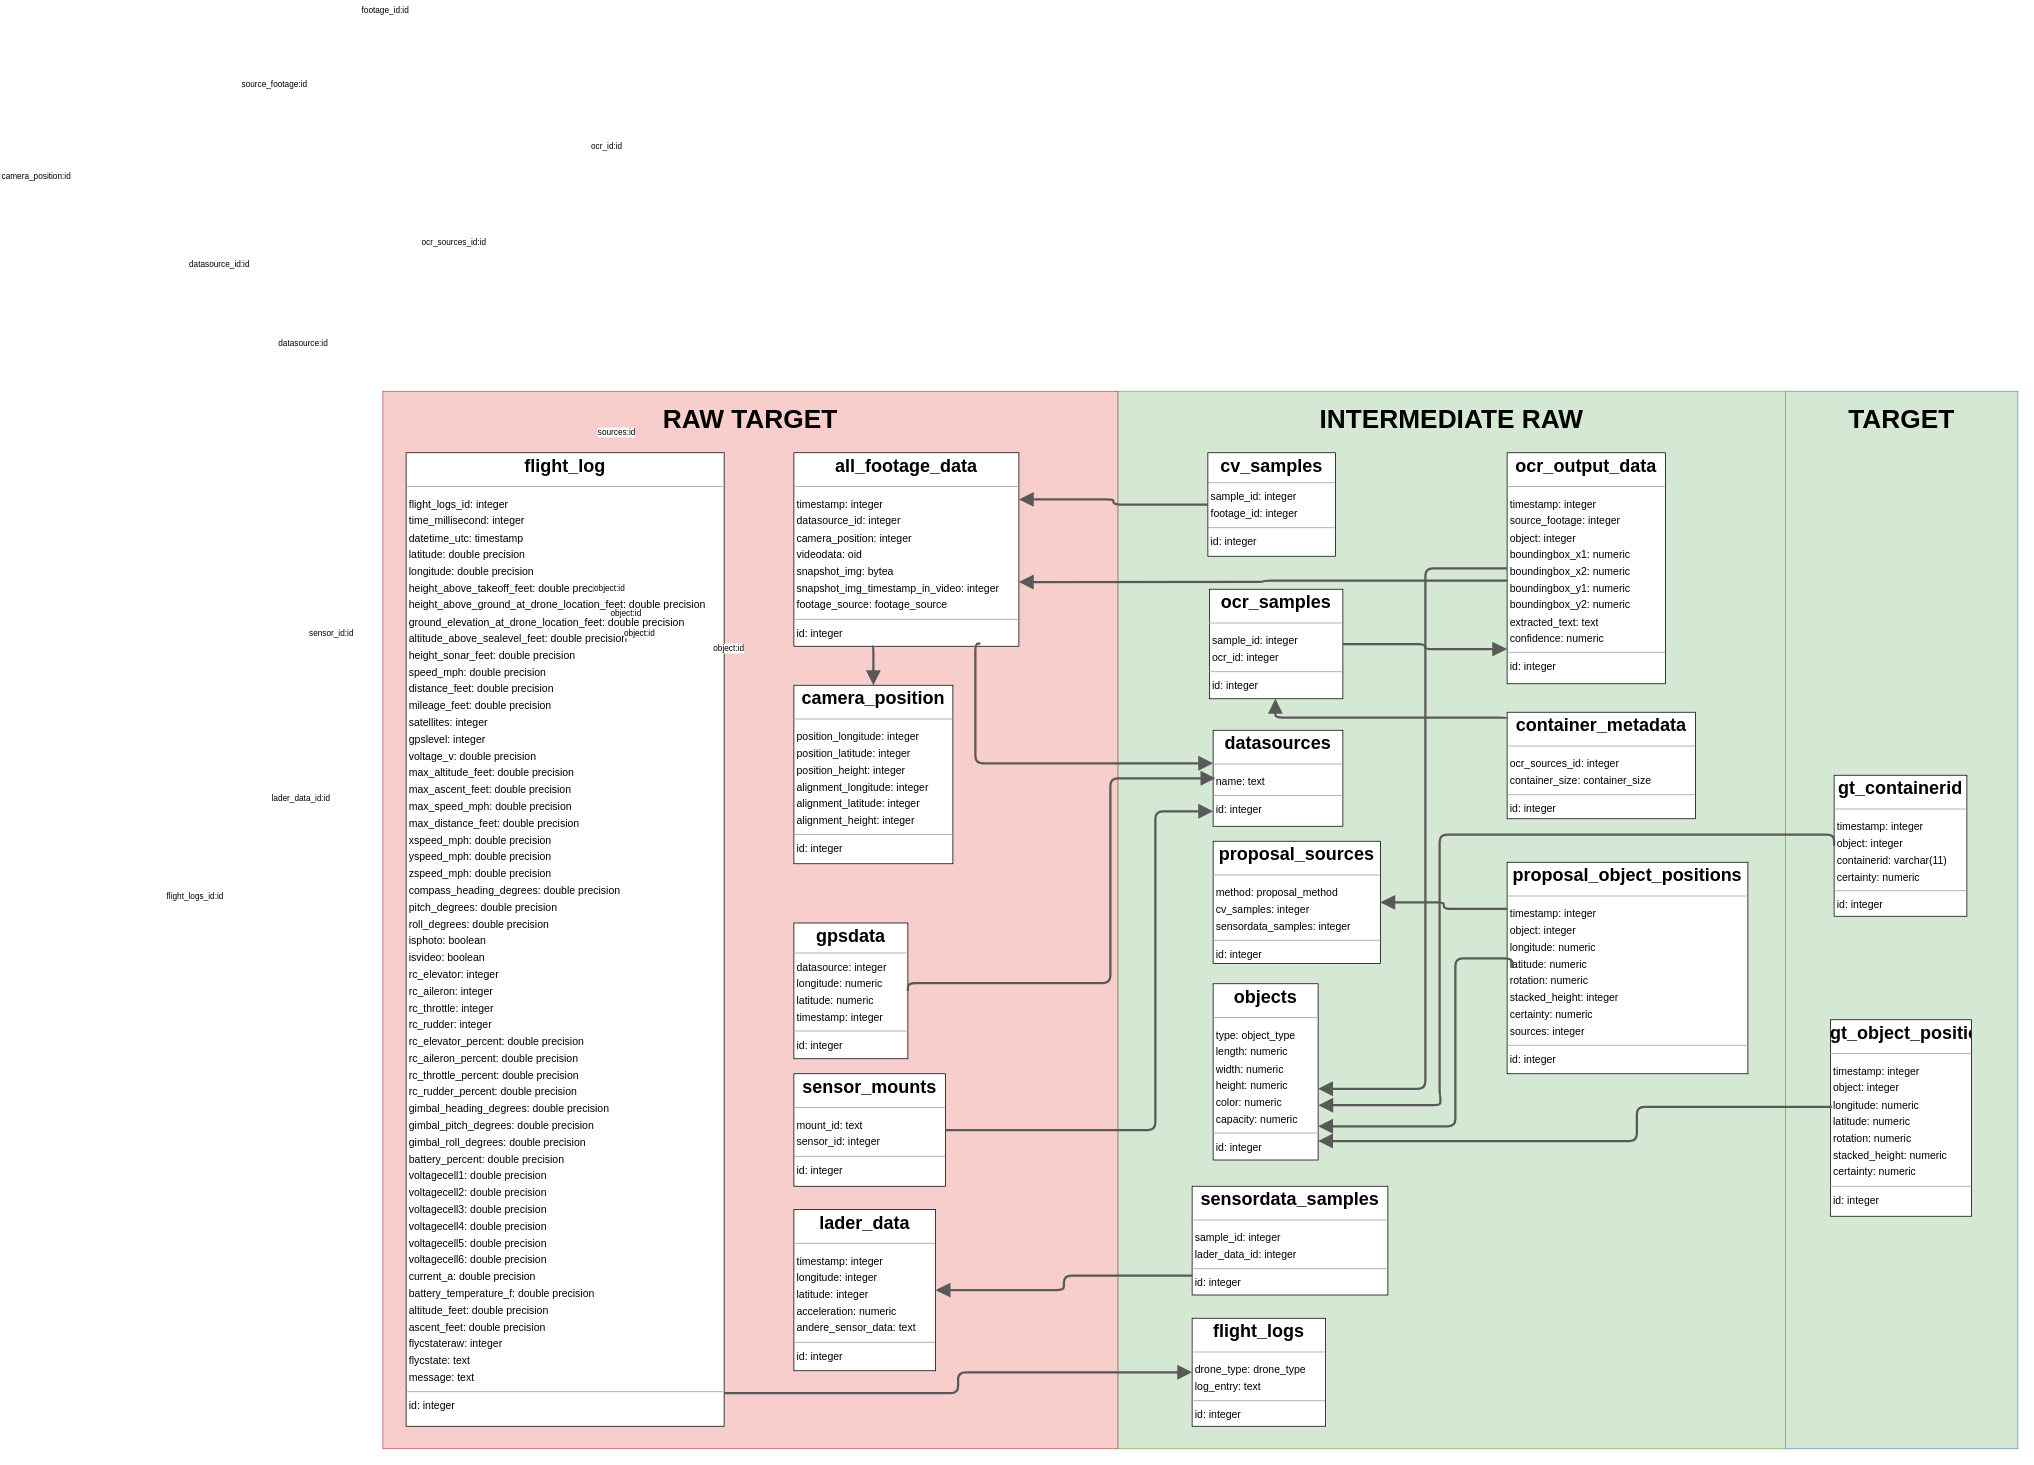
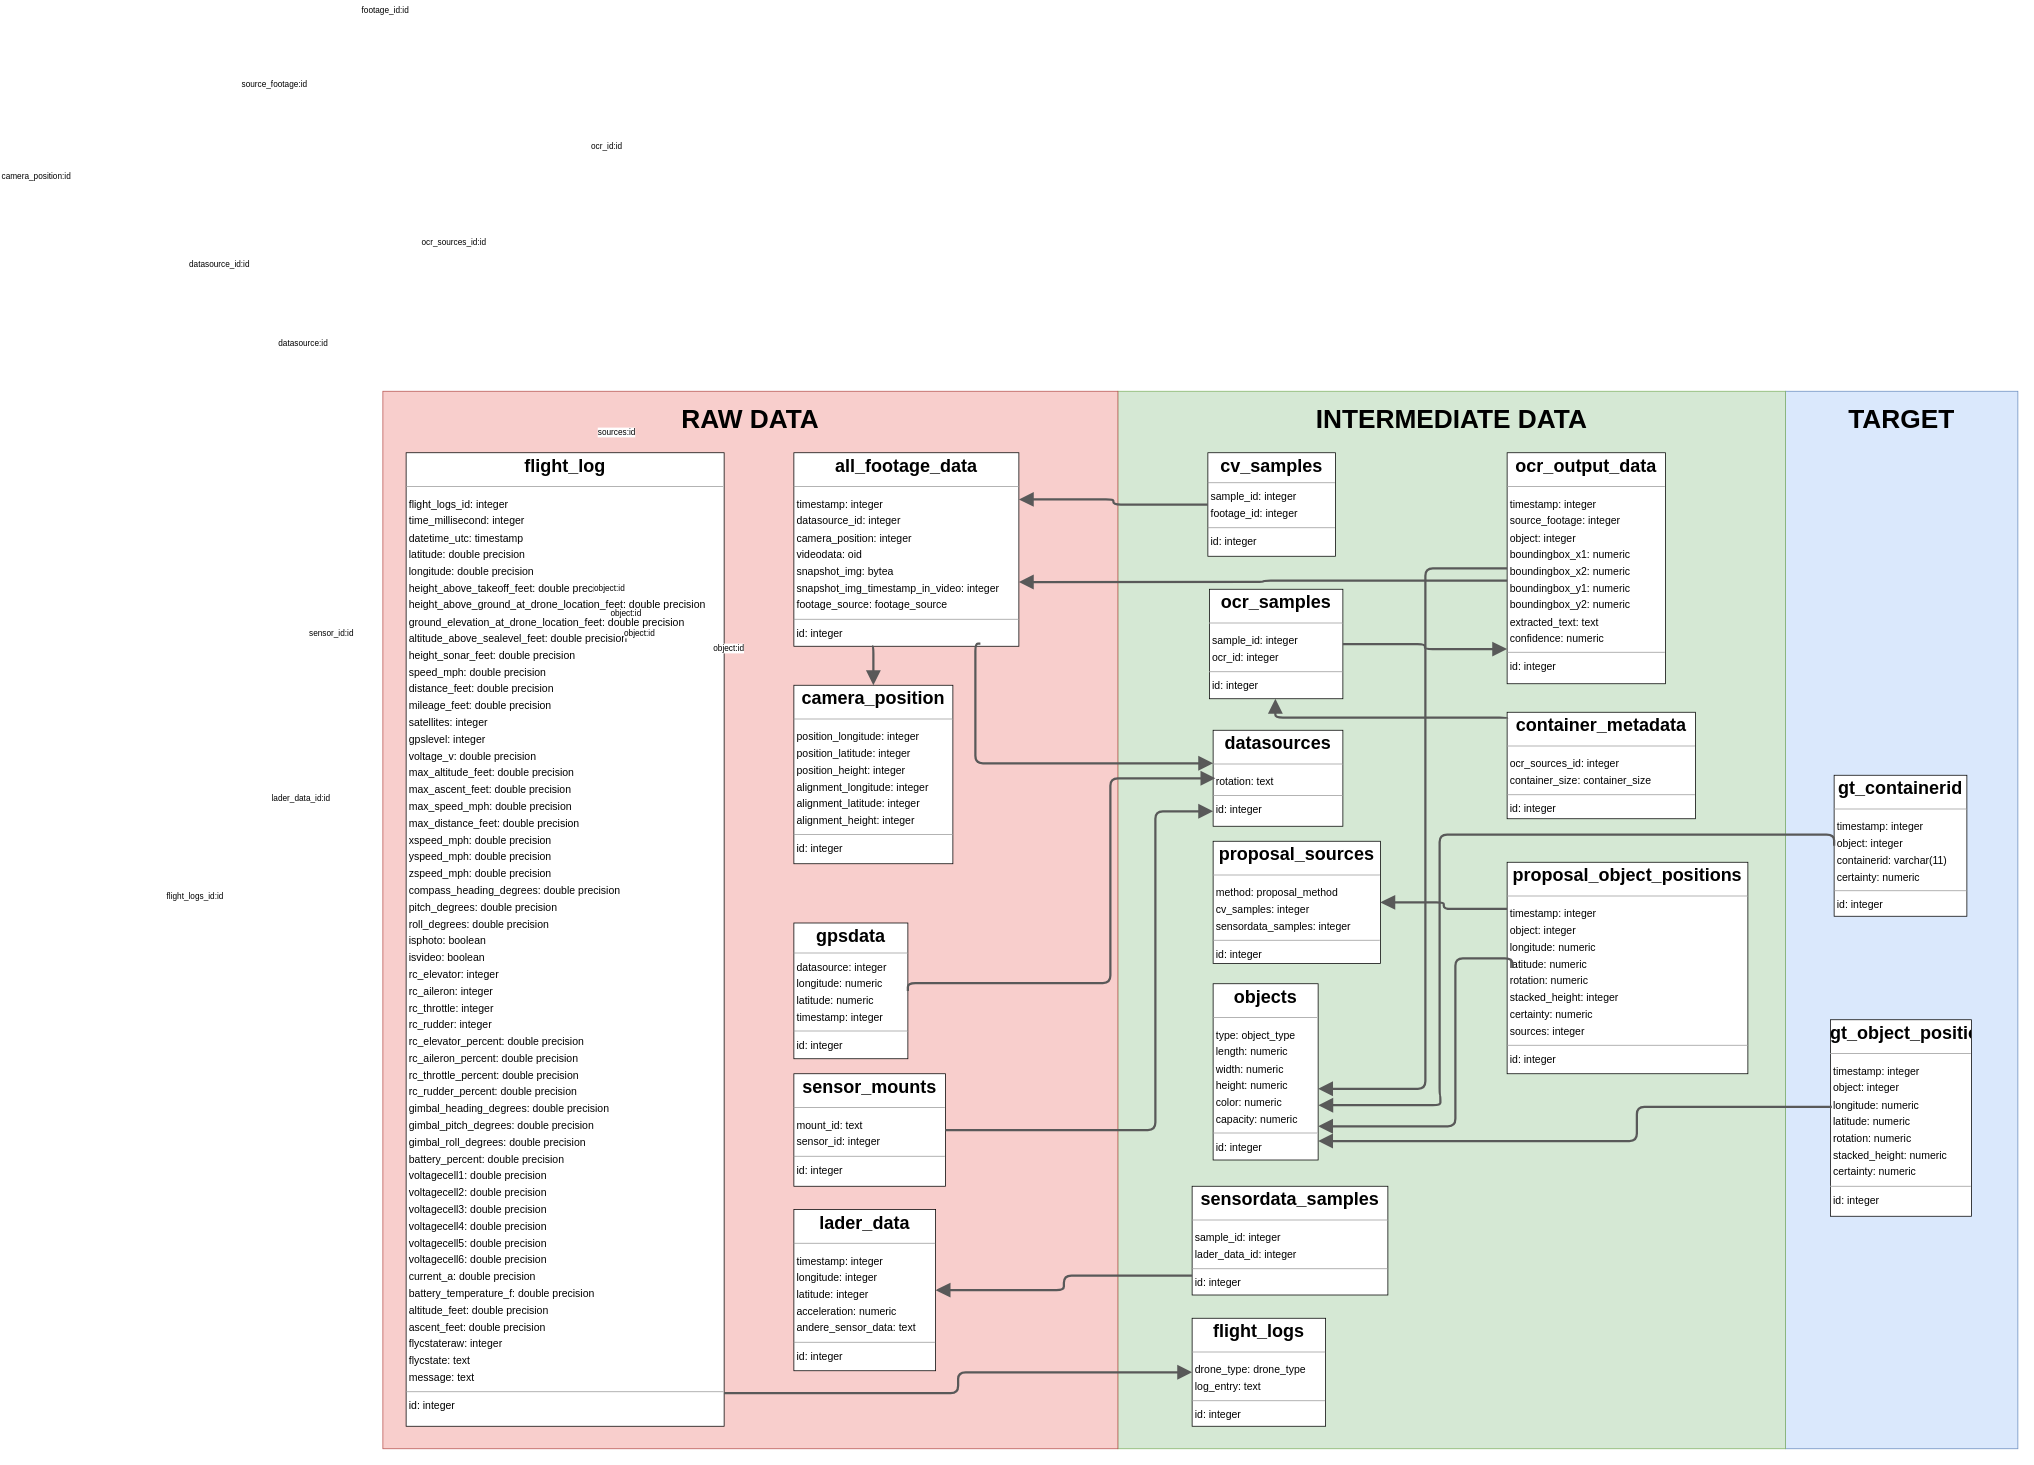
node "RAW TARGET": label "RAW TARGET" -> "RAW DATA"
node "INTERMEDIATE RAW": label "INTERMEDIATE RAW" -> "INTERMEDIATE DATA"
node "datasources name: text id: integer": label "datasources name: text id: integer" -> "datasources rotation: text id: integer"
node "TARGET": fillcolor #d5e8d4 -> #dae8fc
